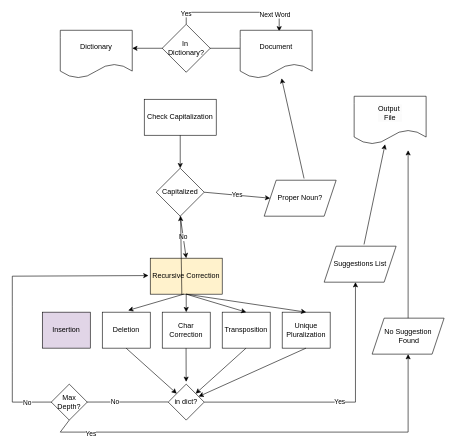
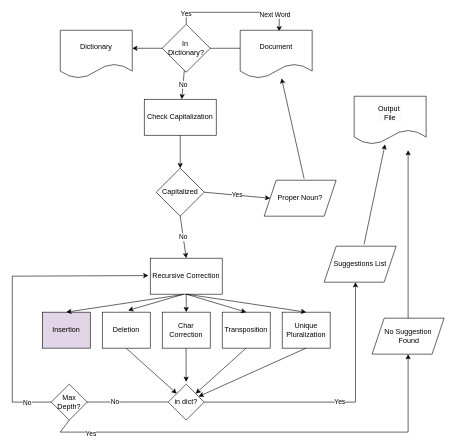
edge "In Dictionary?" -> "Check Capitalization": added, label "No"
edge "Recursive Correction" -> "Capitalized": now "Recursive Correction" -> "Insertion"
node "Recursive Correction": fillcolor #fff2cc -> #ffffff
